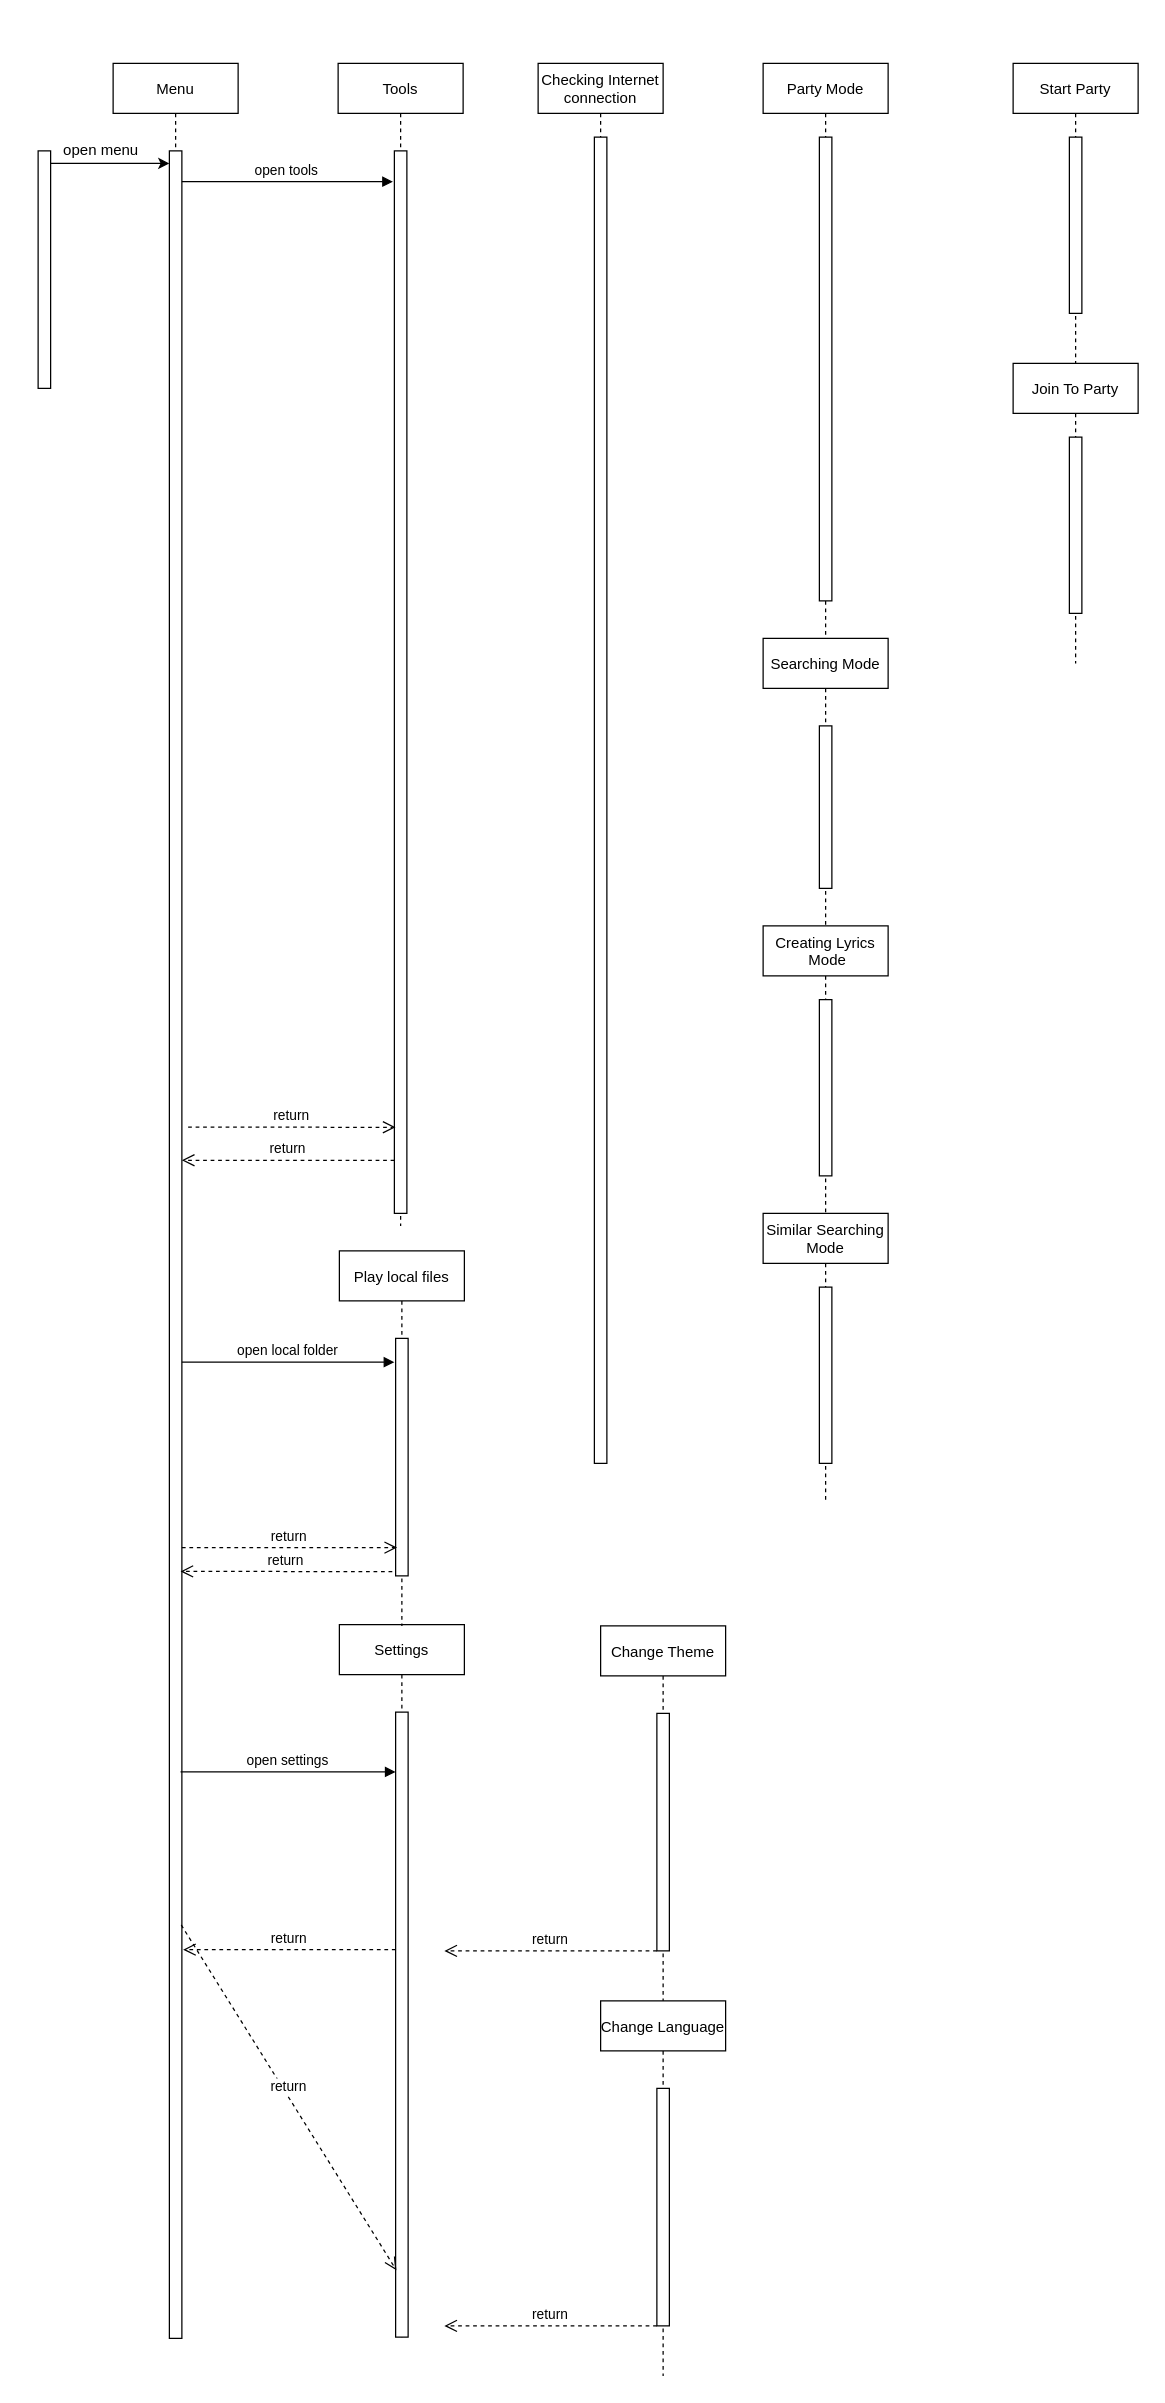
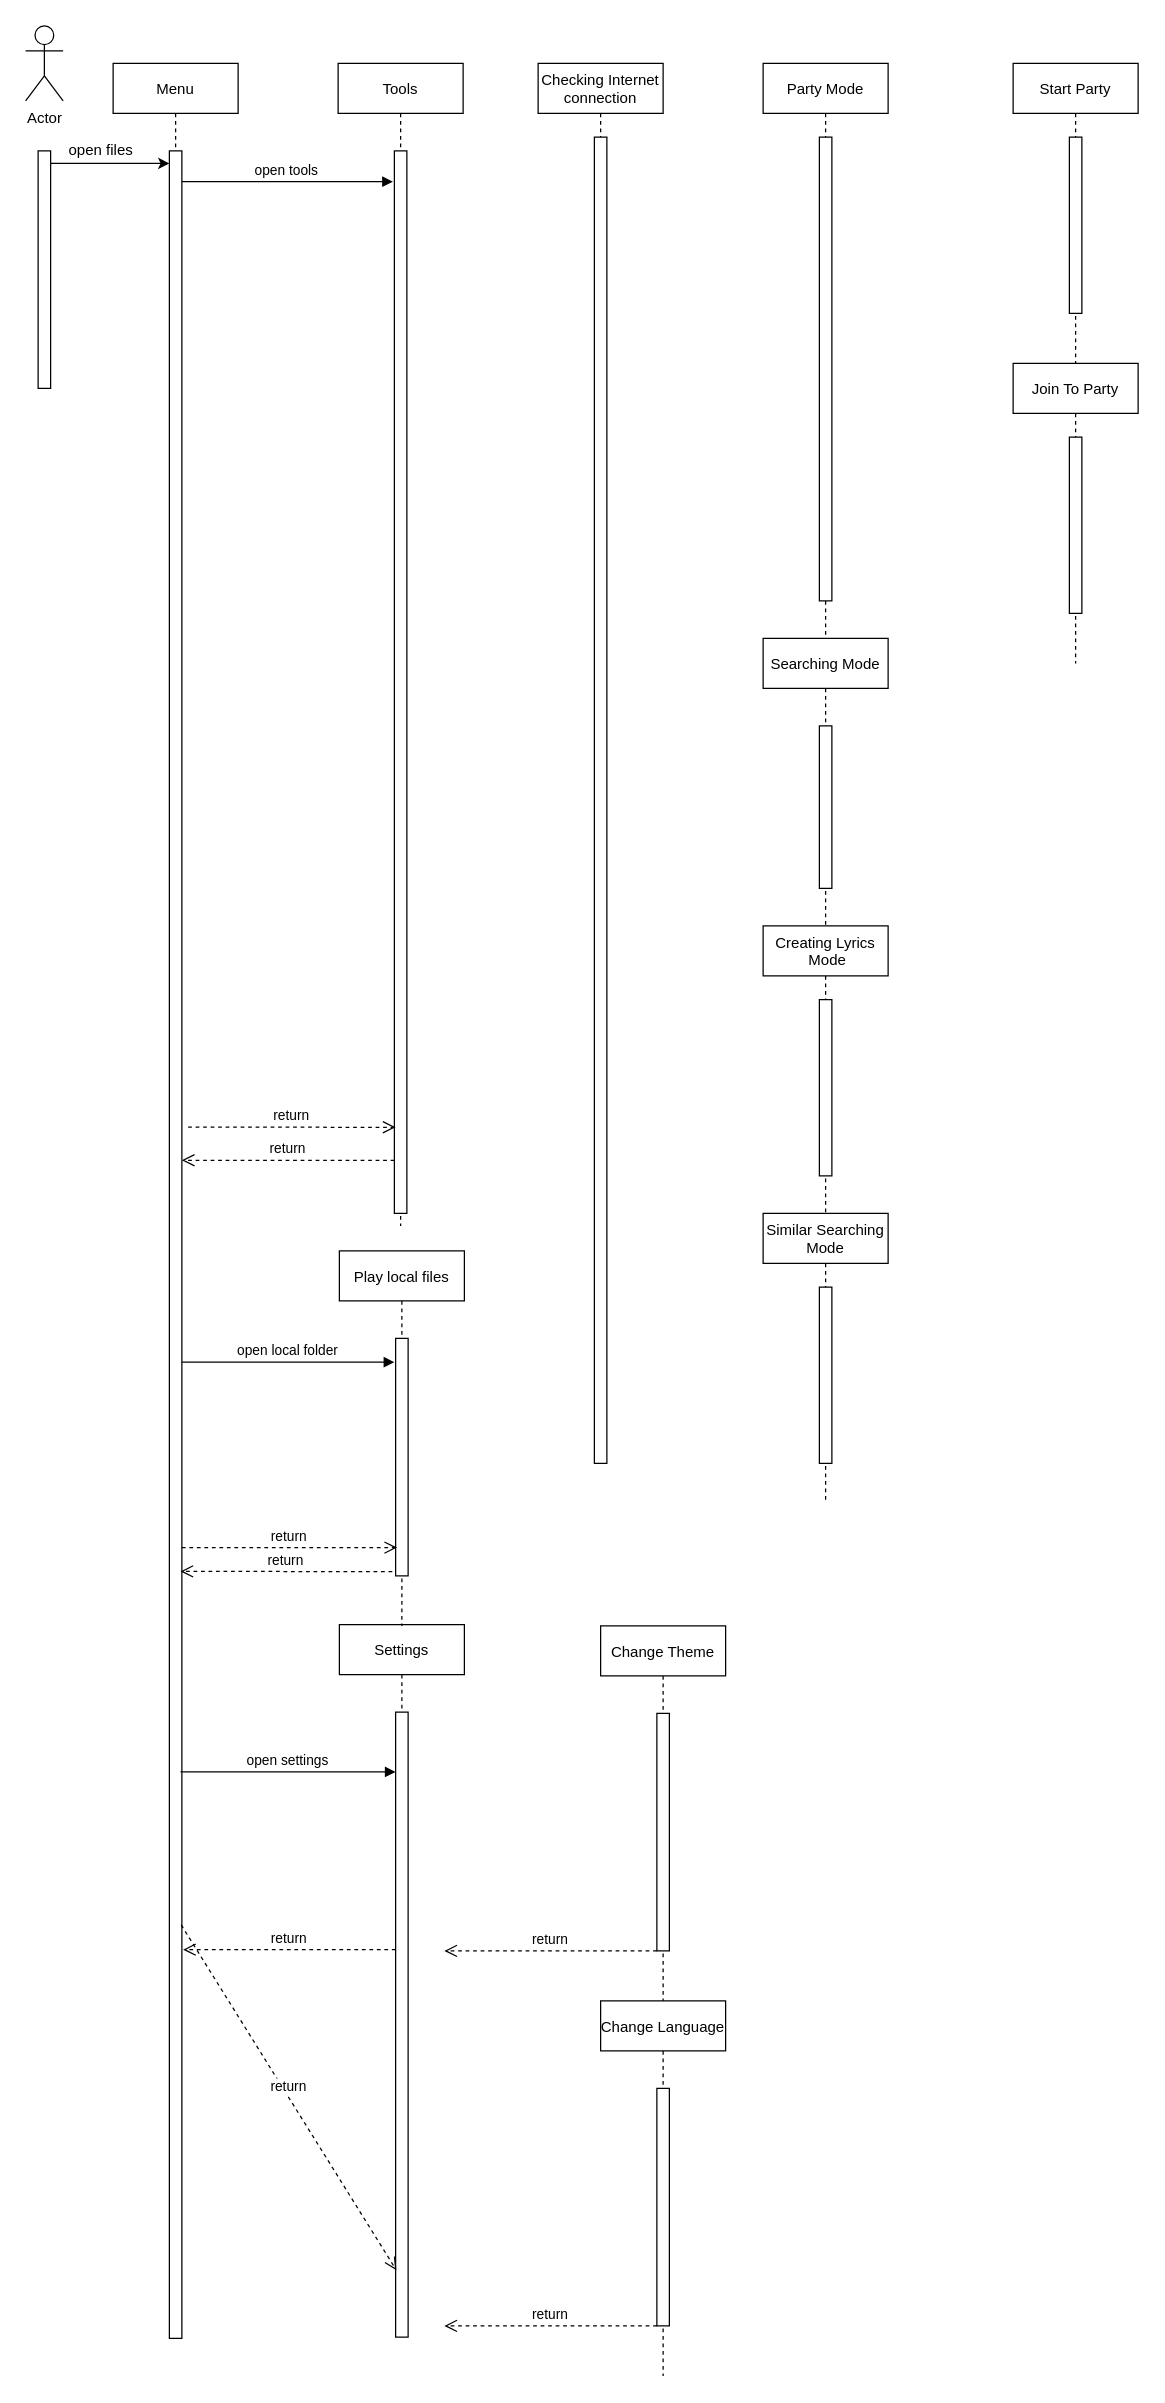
node "Actor": added
node "open menu": label "open menu" -> "open files"
